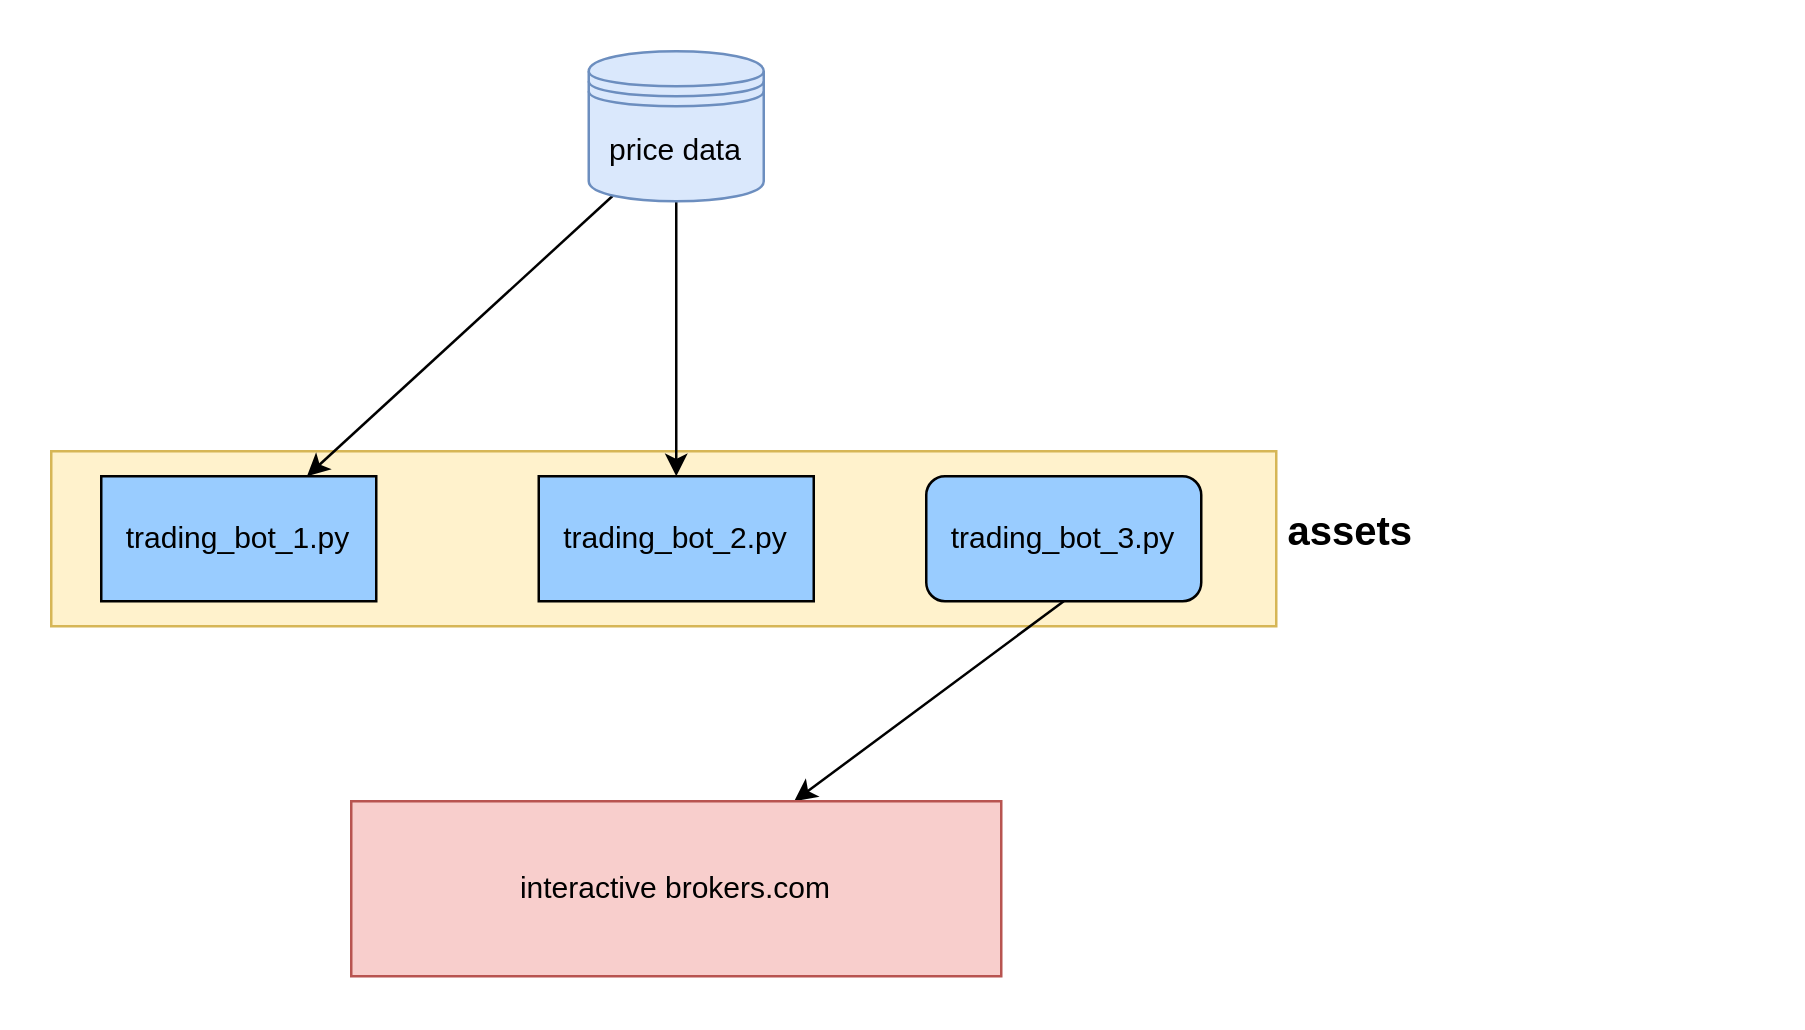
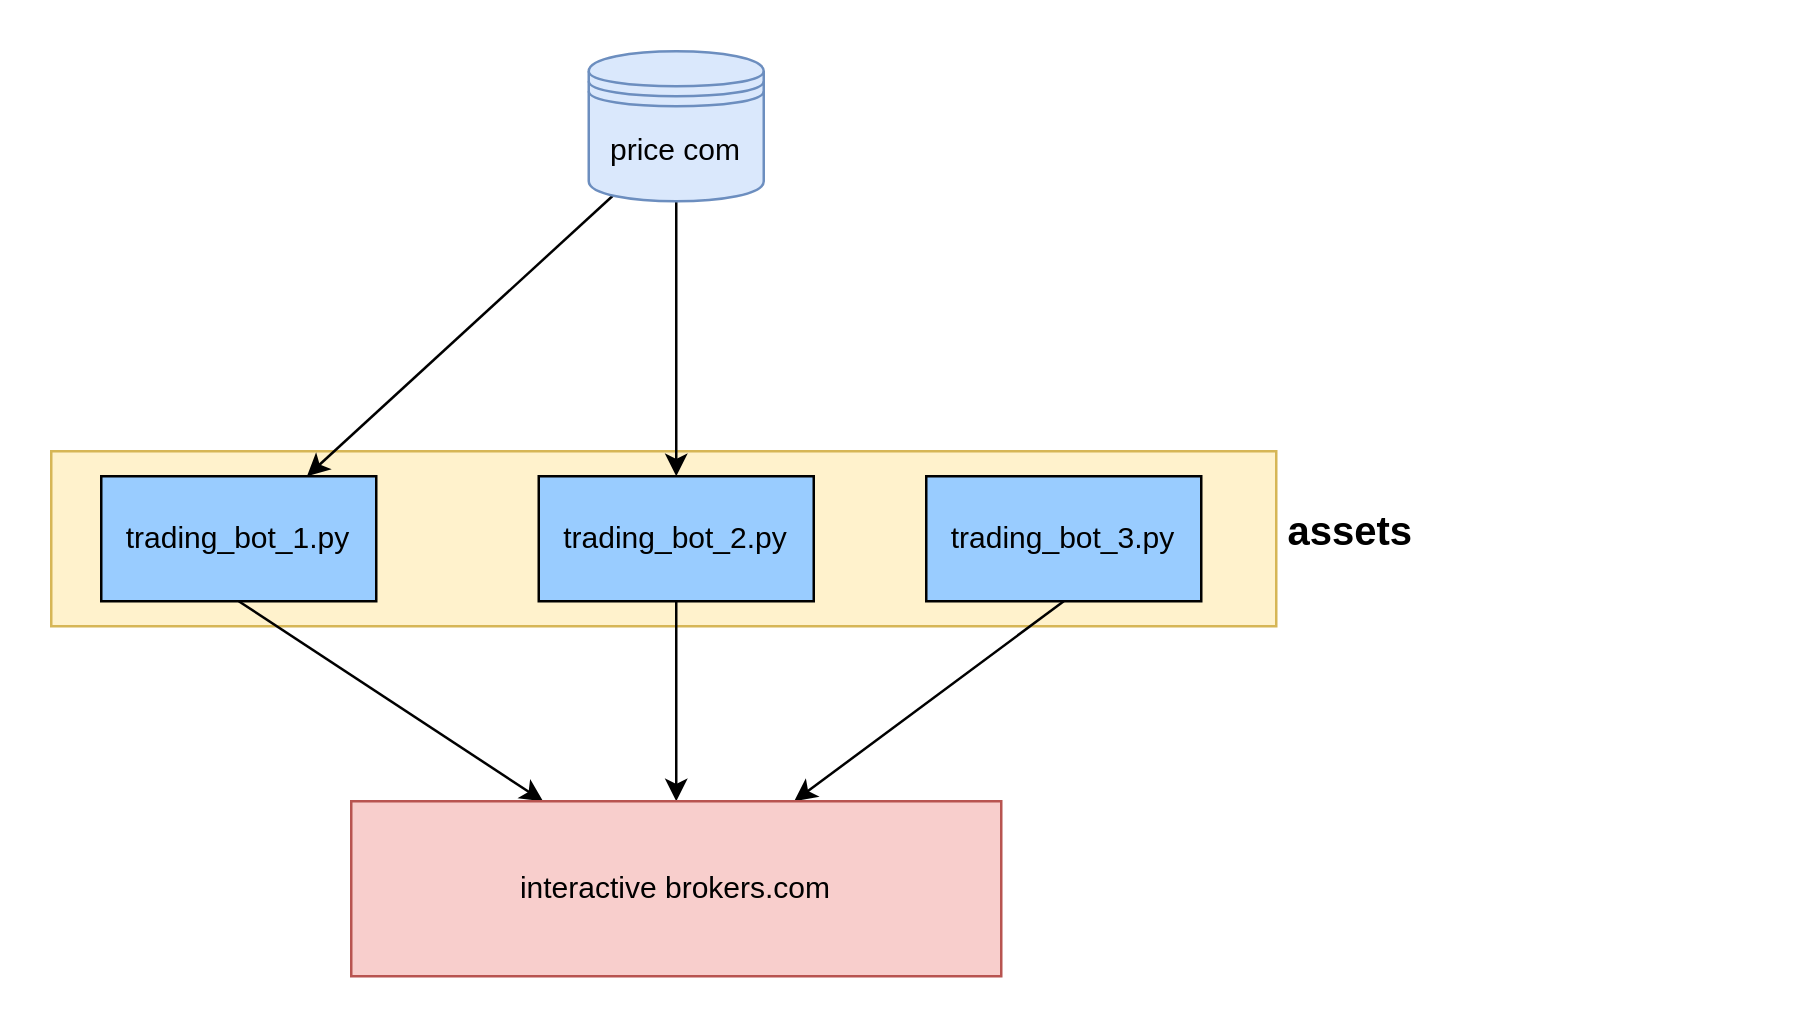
node "price data": label "price data" -> "price com"
node "trading_bot_3.py": shape rounded rectangle -> rectangle
edge "trading_bot_2.py" -> "interactive brokers.com": added
edge "trading_bot_1.py" -> "interactive brokers.com": added
